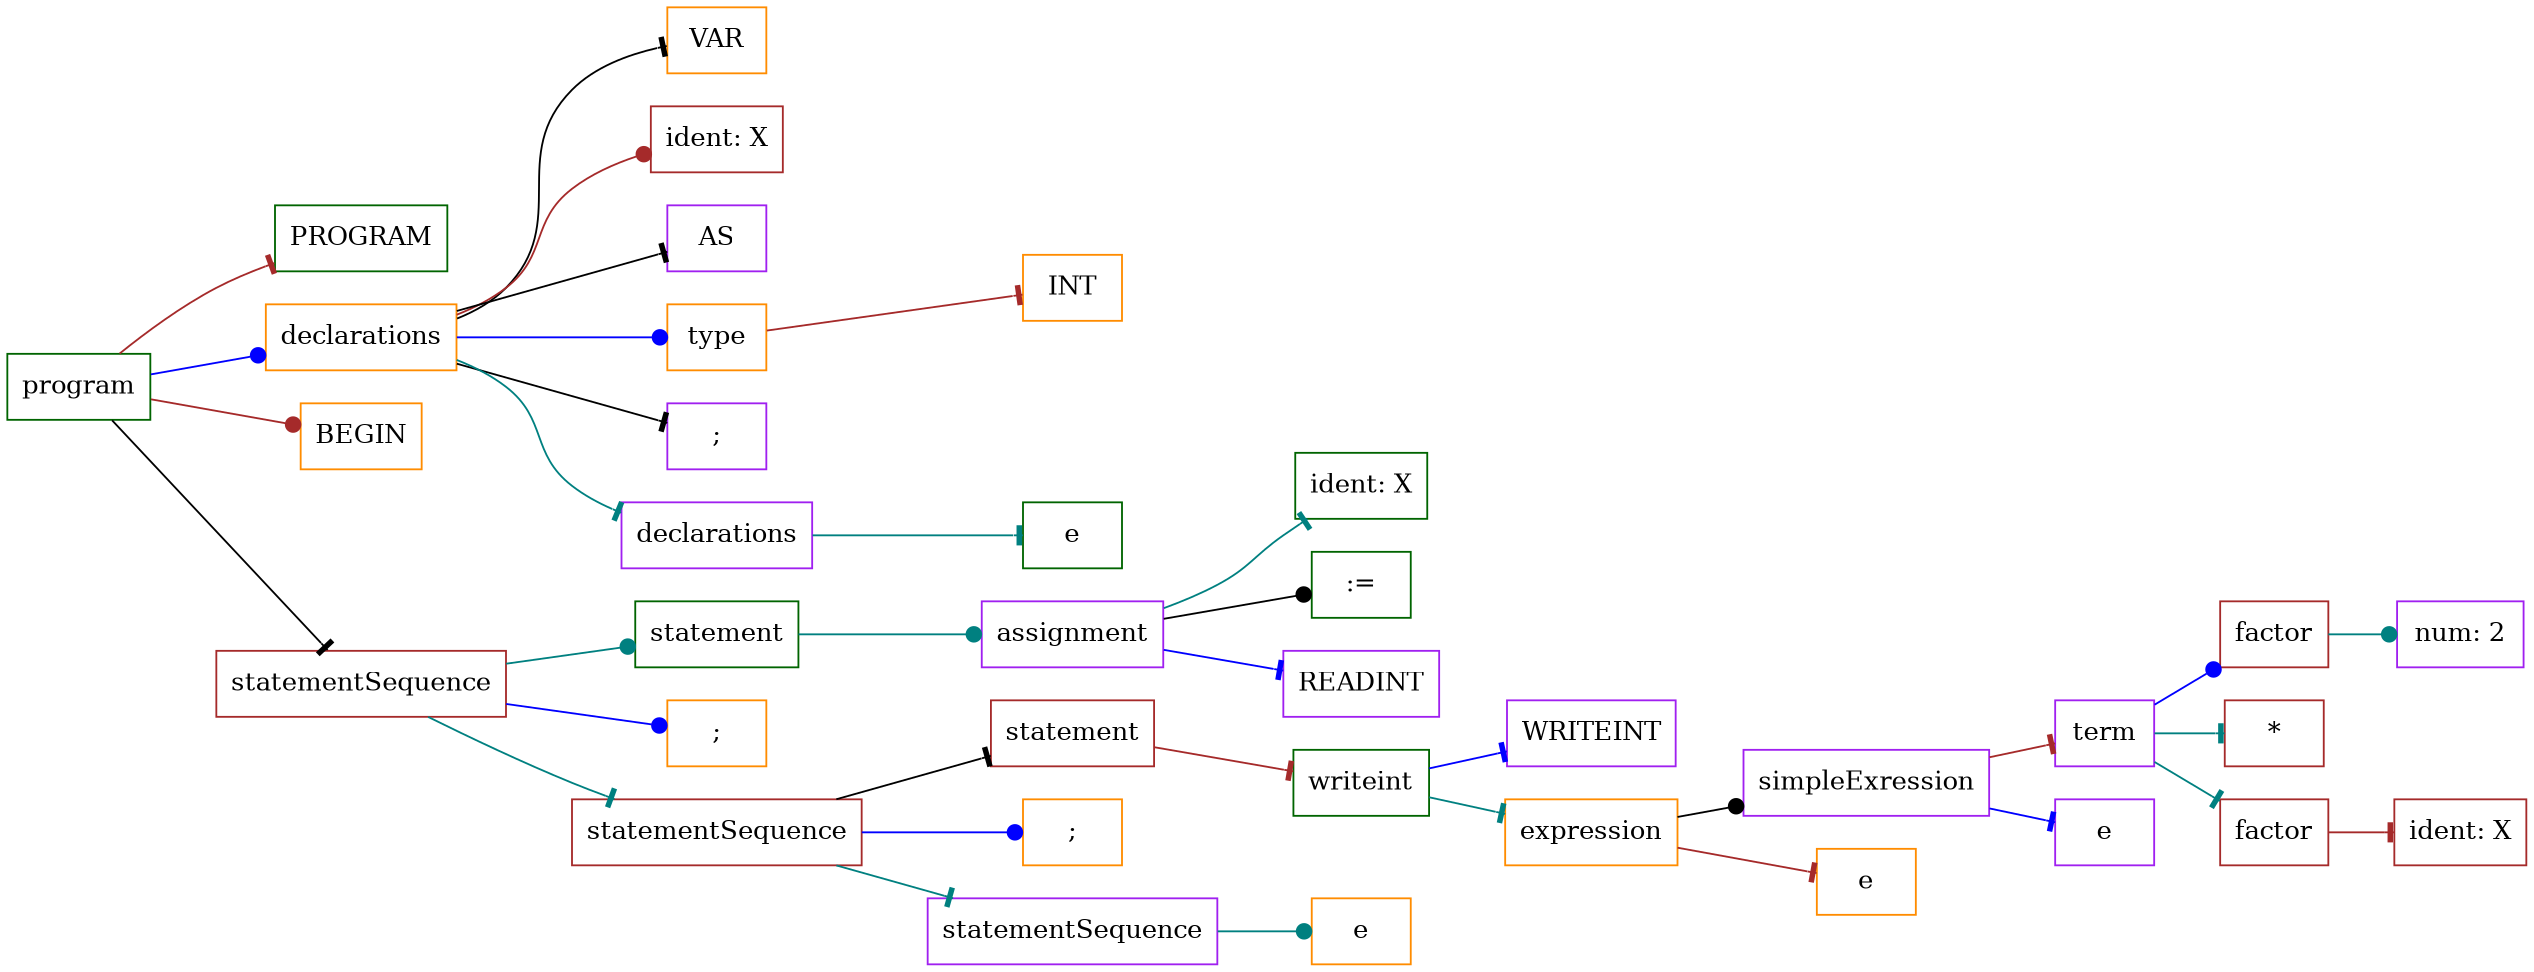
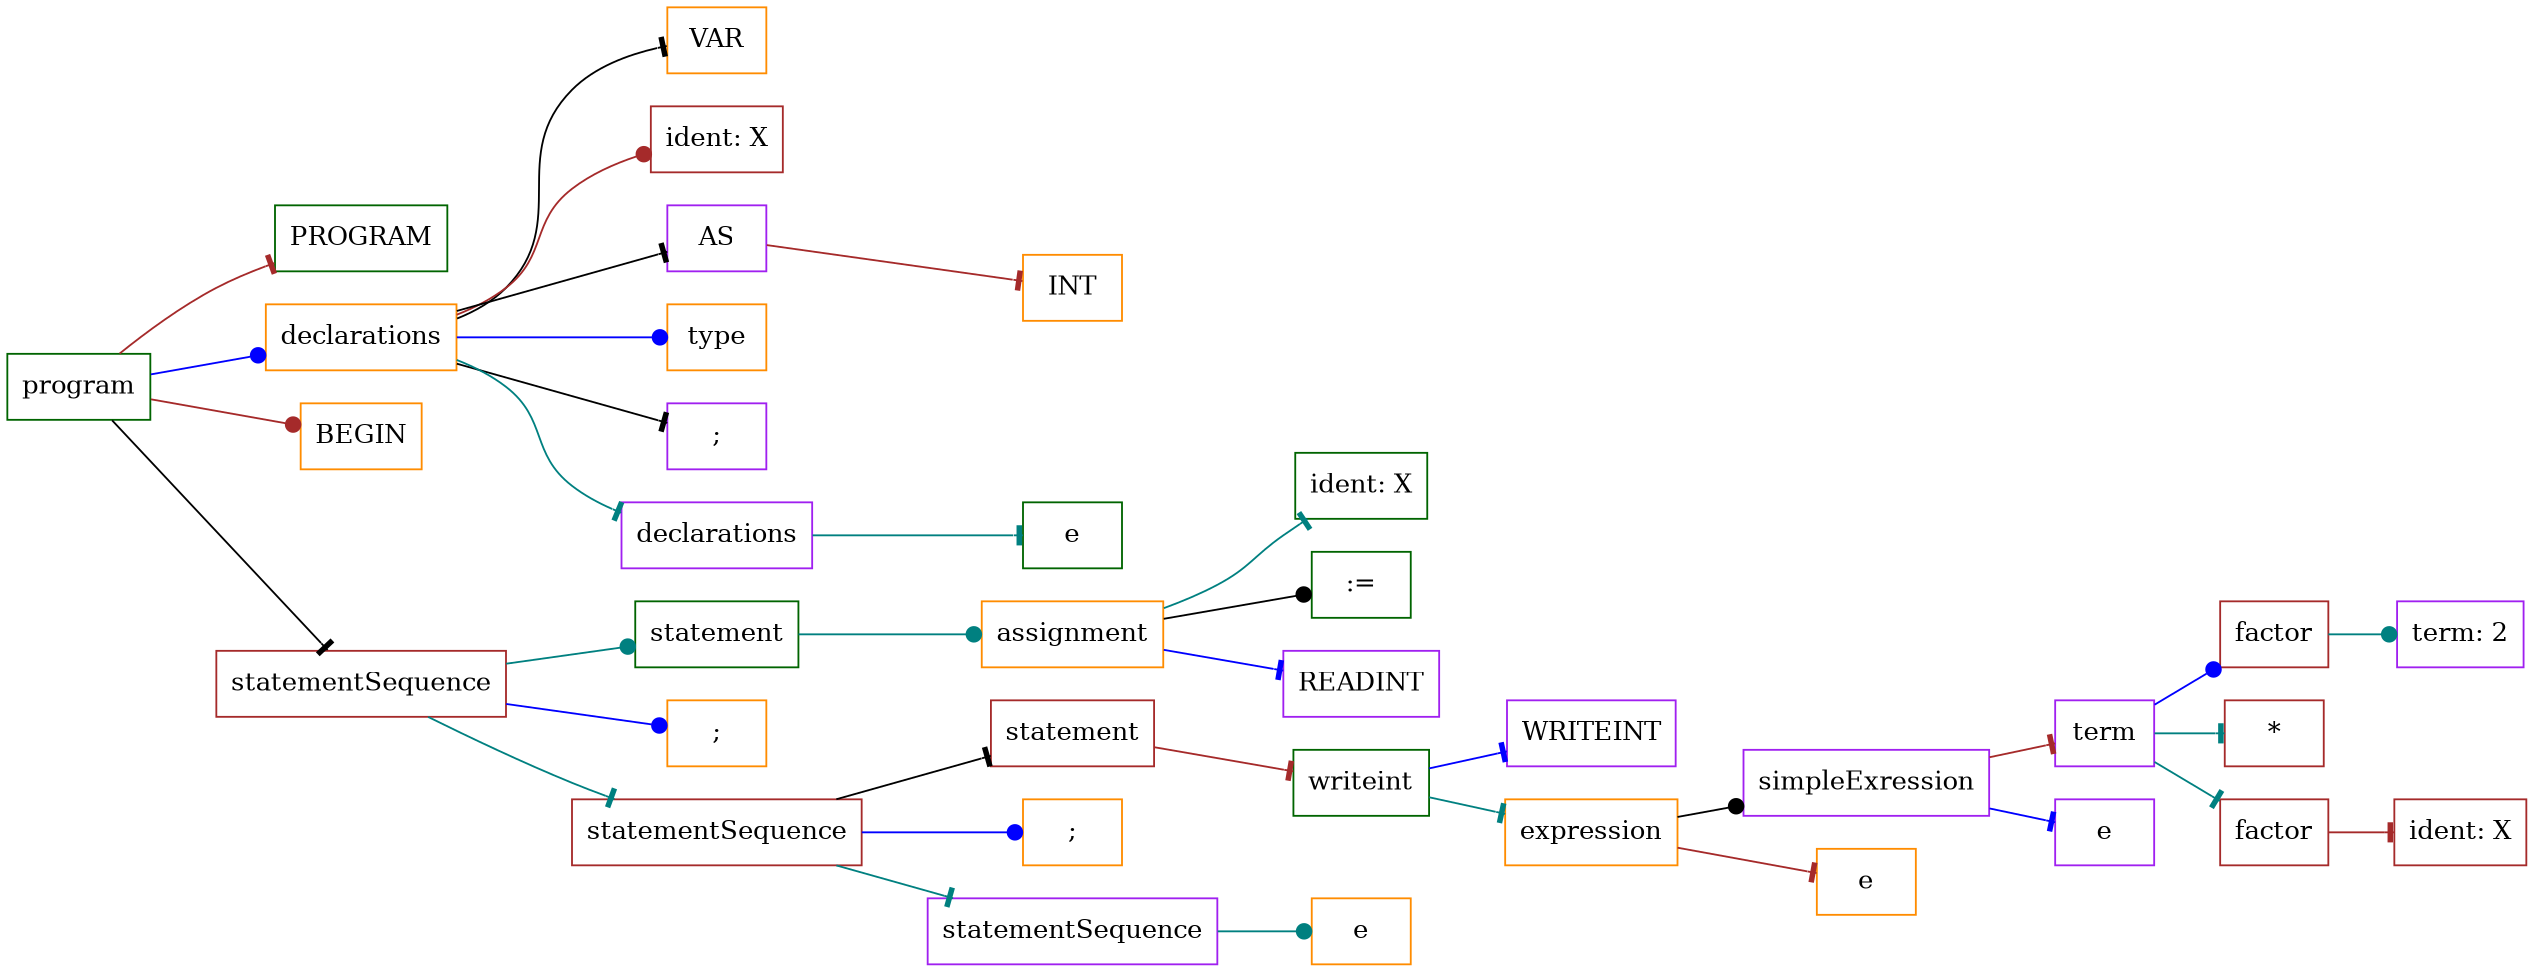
edge "type" -> "INT": now "AS" -> "INT"
node "assignment": color purple -> darkorange
node "num: 2": label "num: 2" -> "term: 2"
